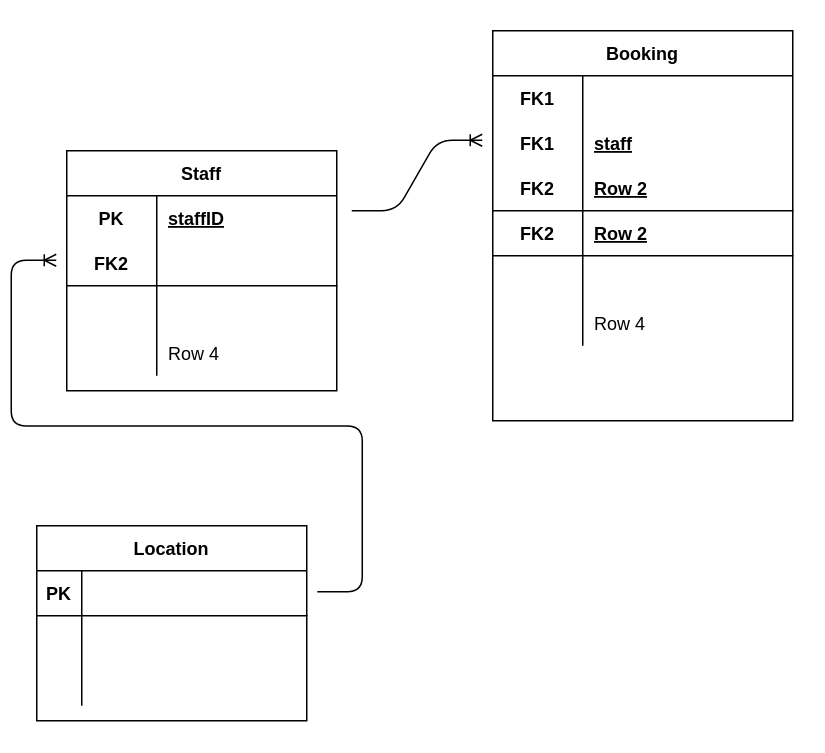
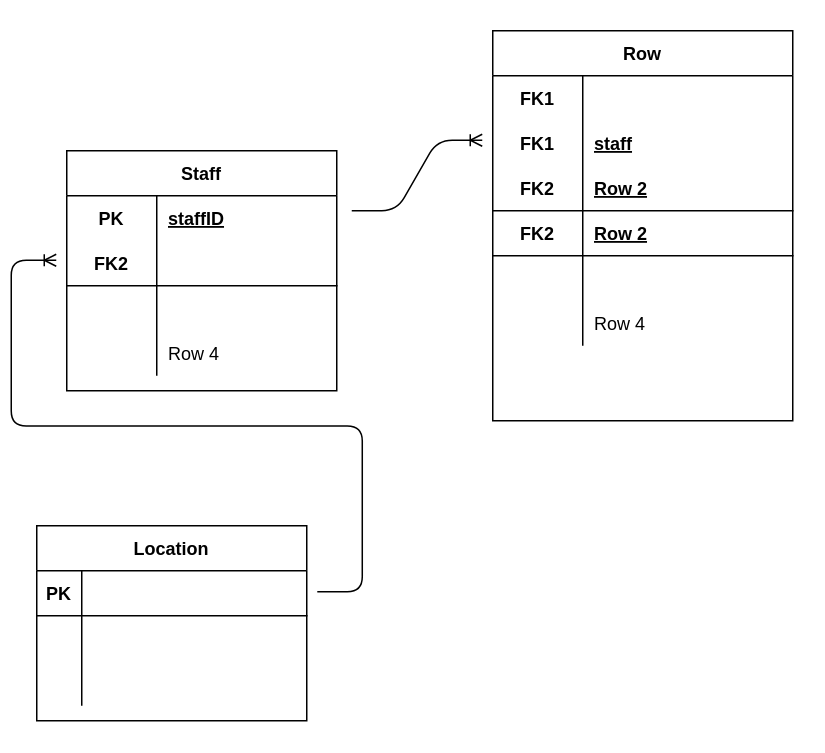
node "Booking": label "Booking" -> "Row"
